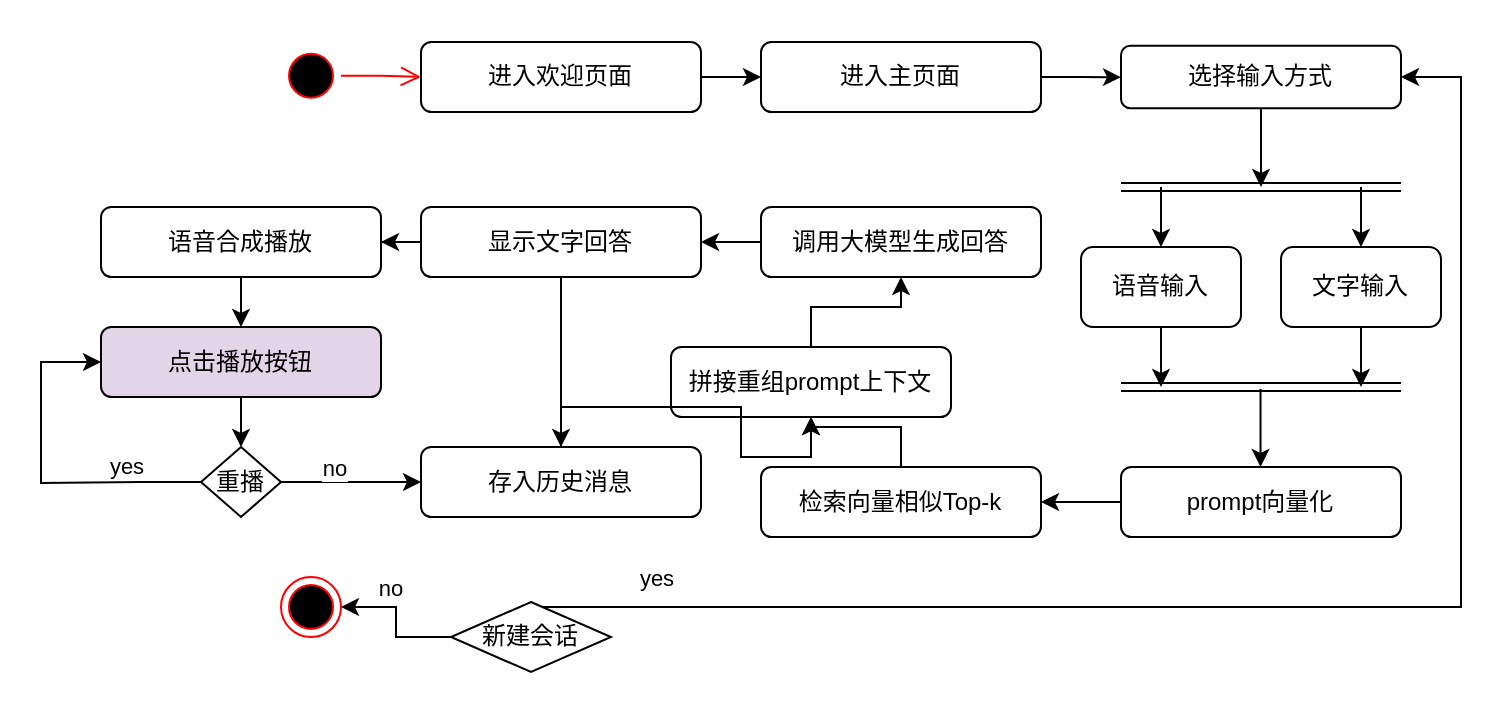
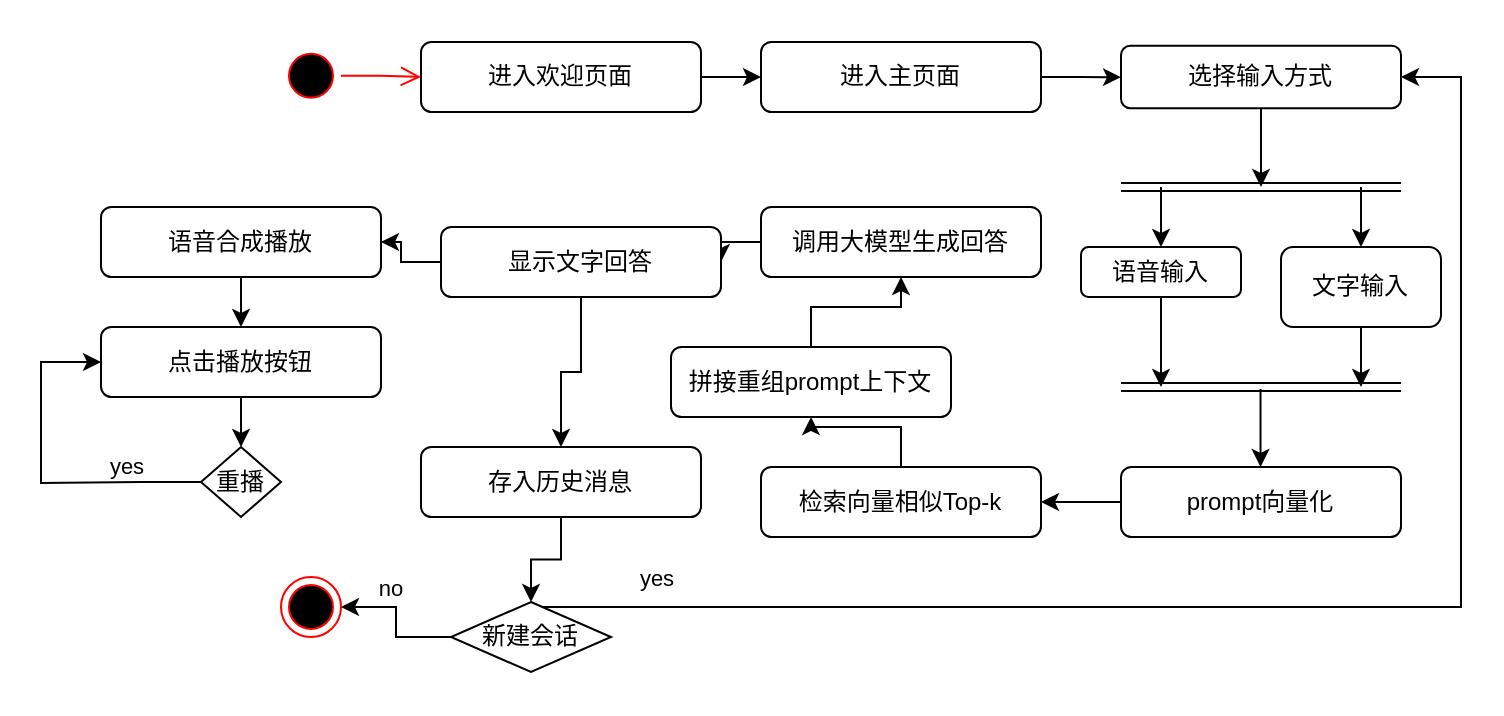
node "显示文字回答": moved (561, 242) -> (581, 262)
node "语音输入": size 160x80 -> 160x50
node "点击播放按钮": fillcolor #e1d5e7 -> #ffffff
edge "存入历史消息" -> "拼接重组prompt上下文": now "存入历史消息" -> "新建会话"
edge "重播" -> "存入历史消息": removed, label "no"
